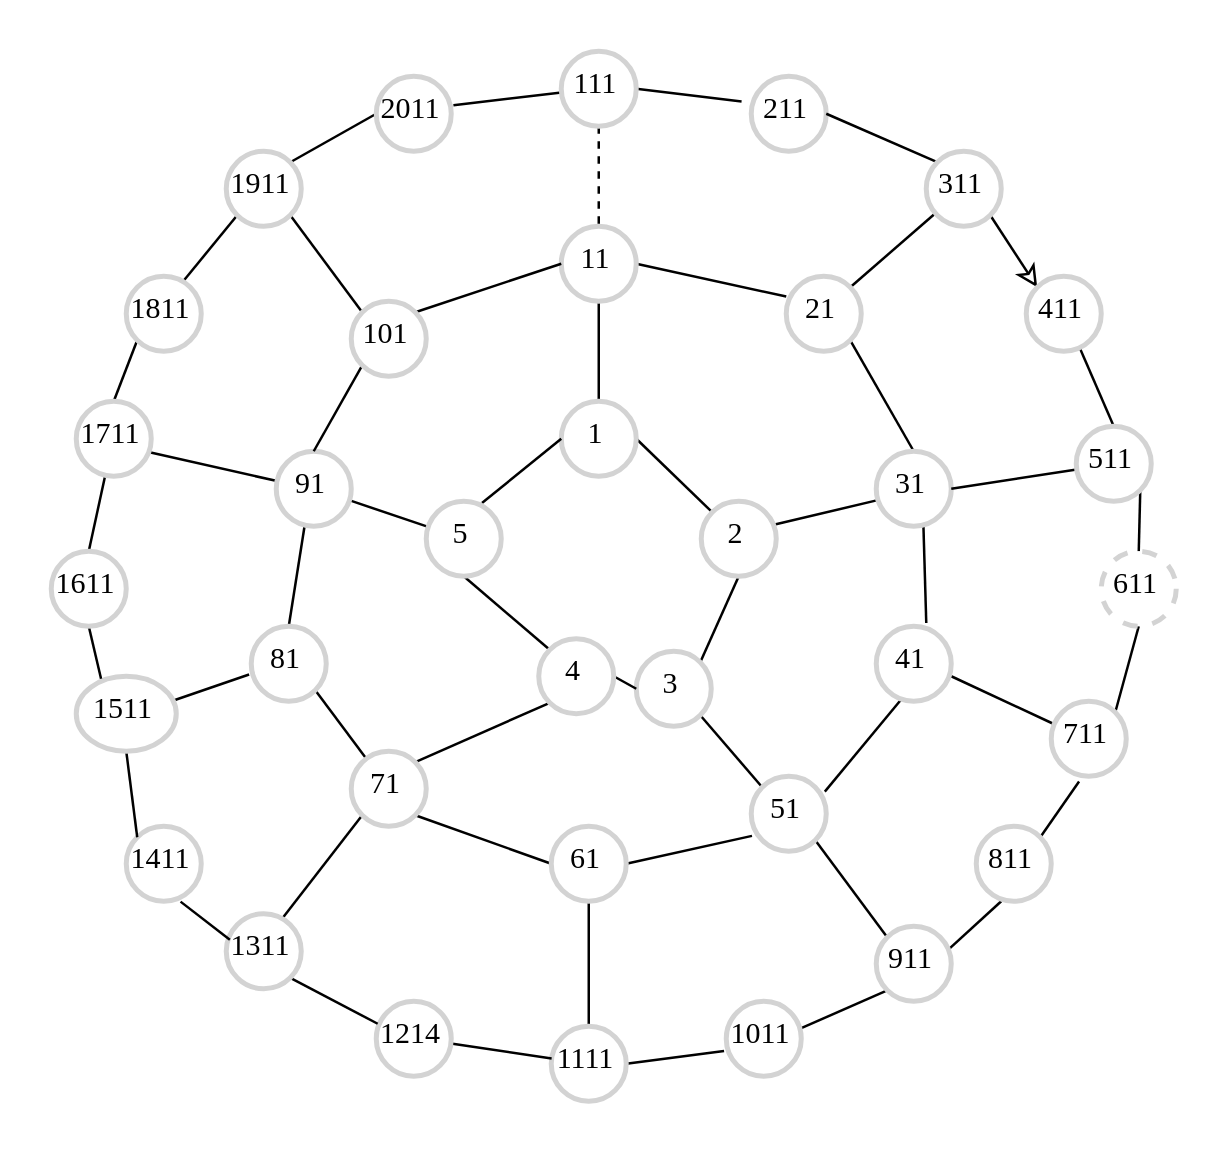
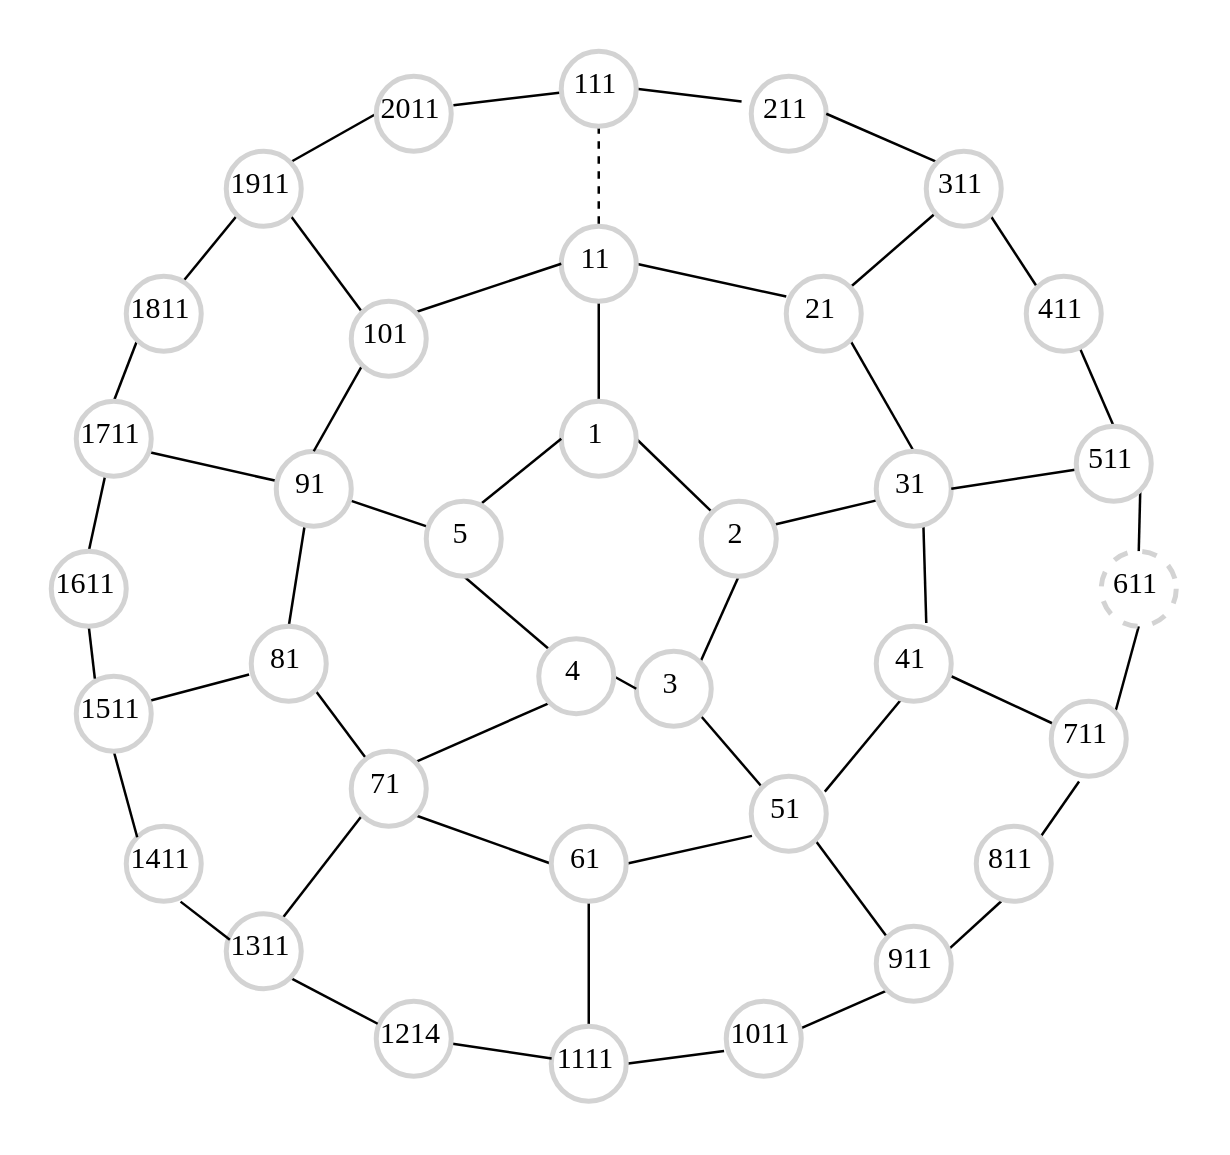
edge "311" -> "411": arrowhead classic -> none
node "1511": size 100x75 -> 75x75
